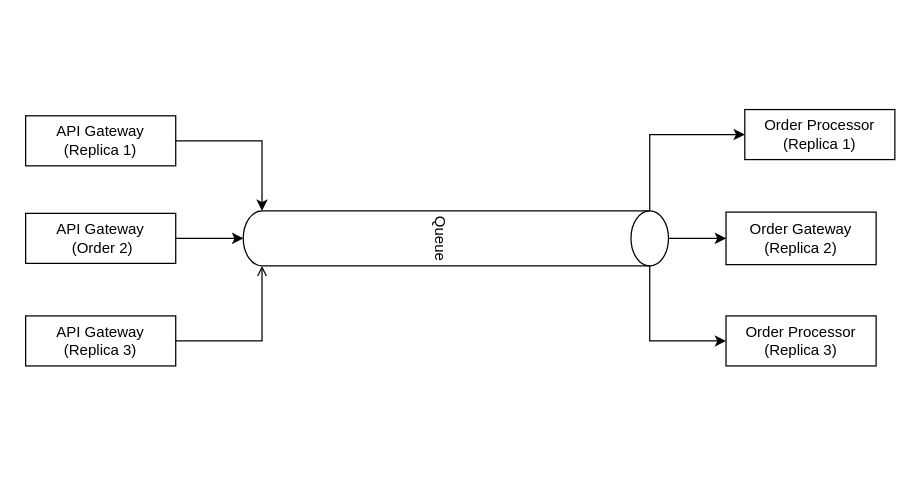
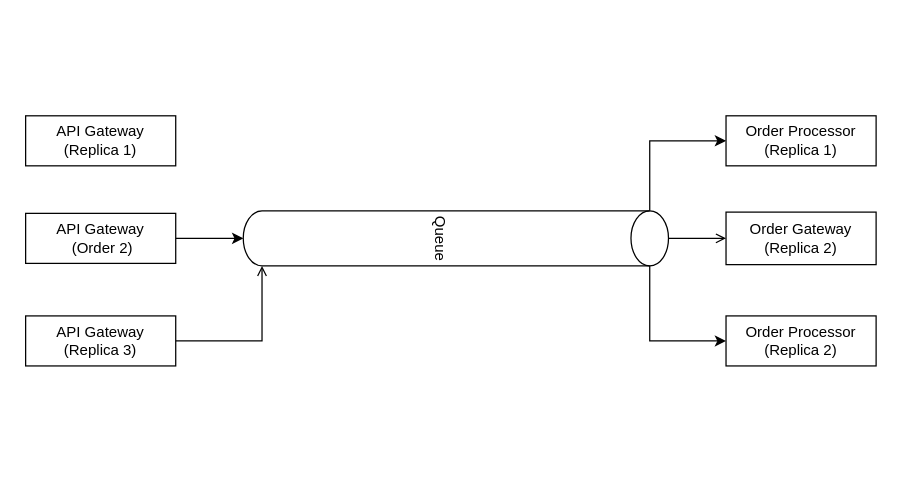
node "Order Processor (Replica 1)": moved (819, 134) -> (801, 141)
edge "API Gateway (Replica 1)" -> "Queue": removed
edge "Queue" -> "Order Gateway (Replica 2)": arrowhead classic -> open
node "Order Processor (Replica 3)": label "Order Processor (Replica 3)" -> "Order Processor (Replica 2)"
